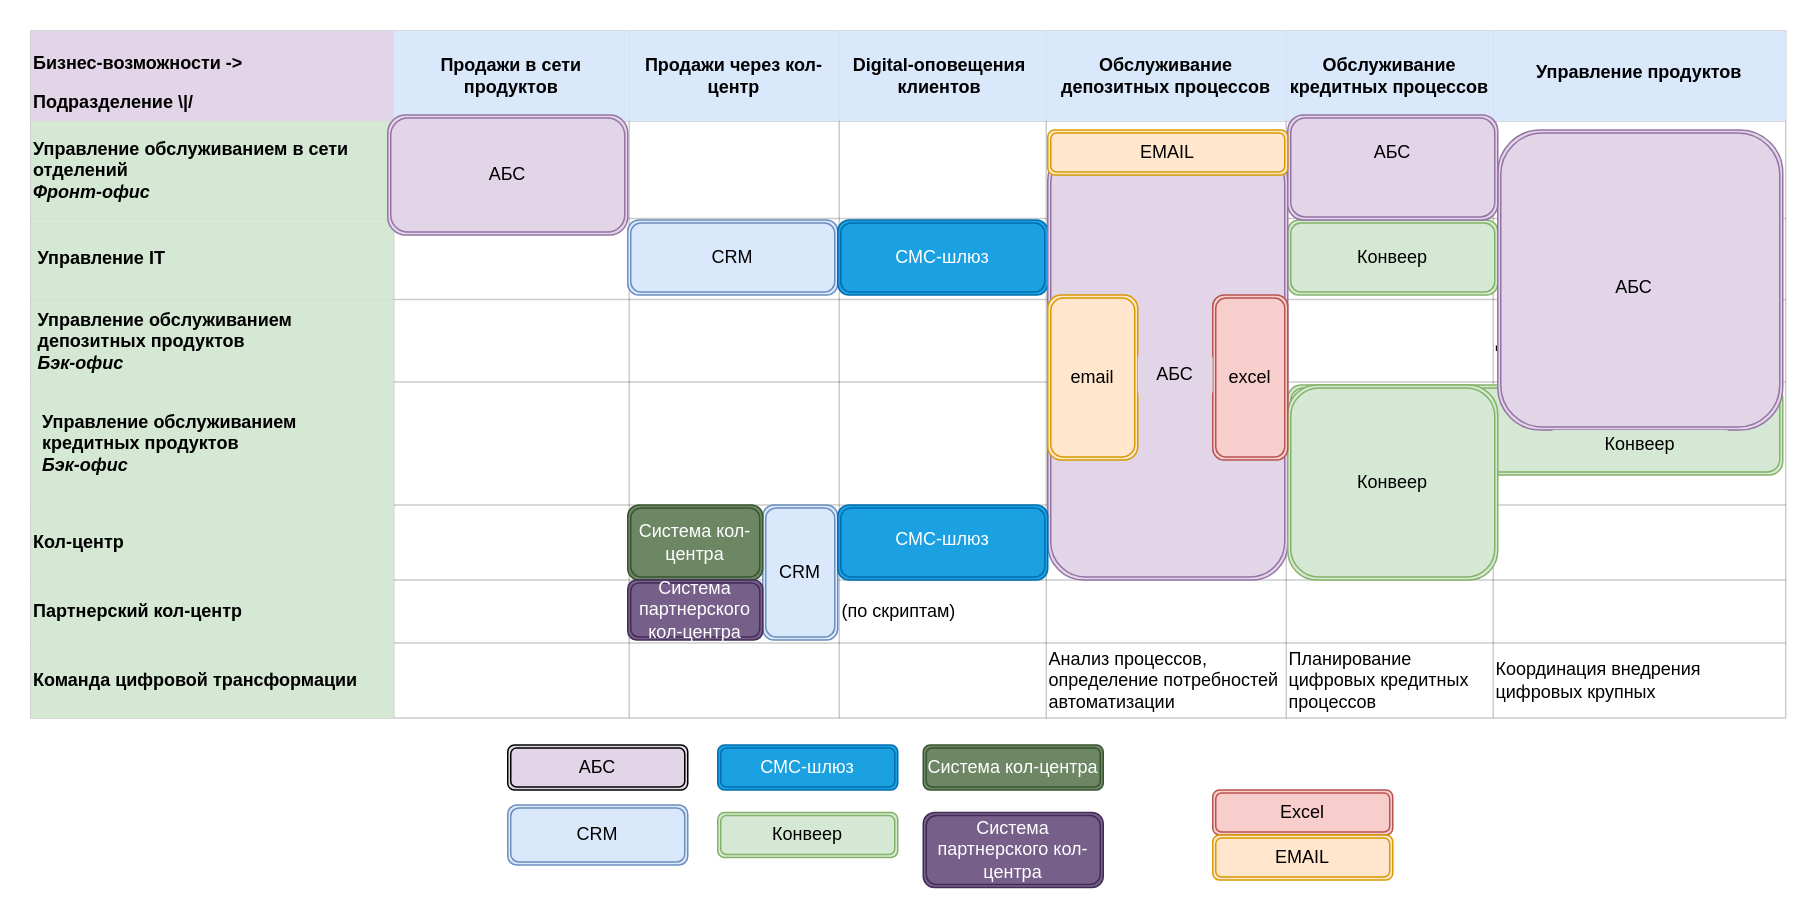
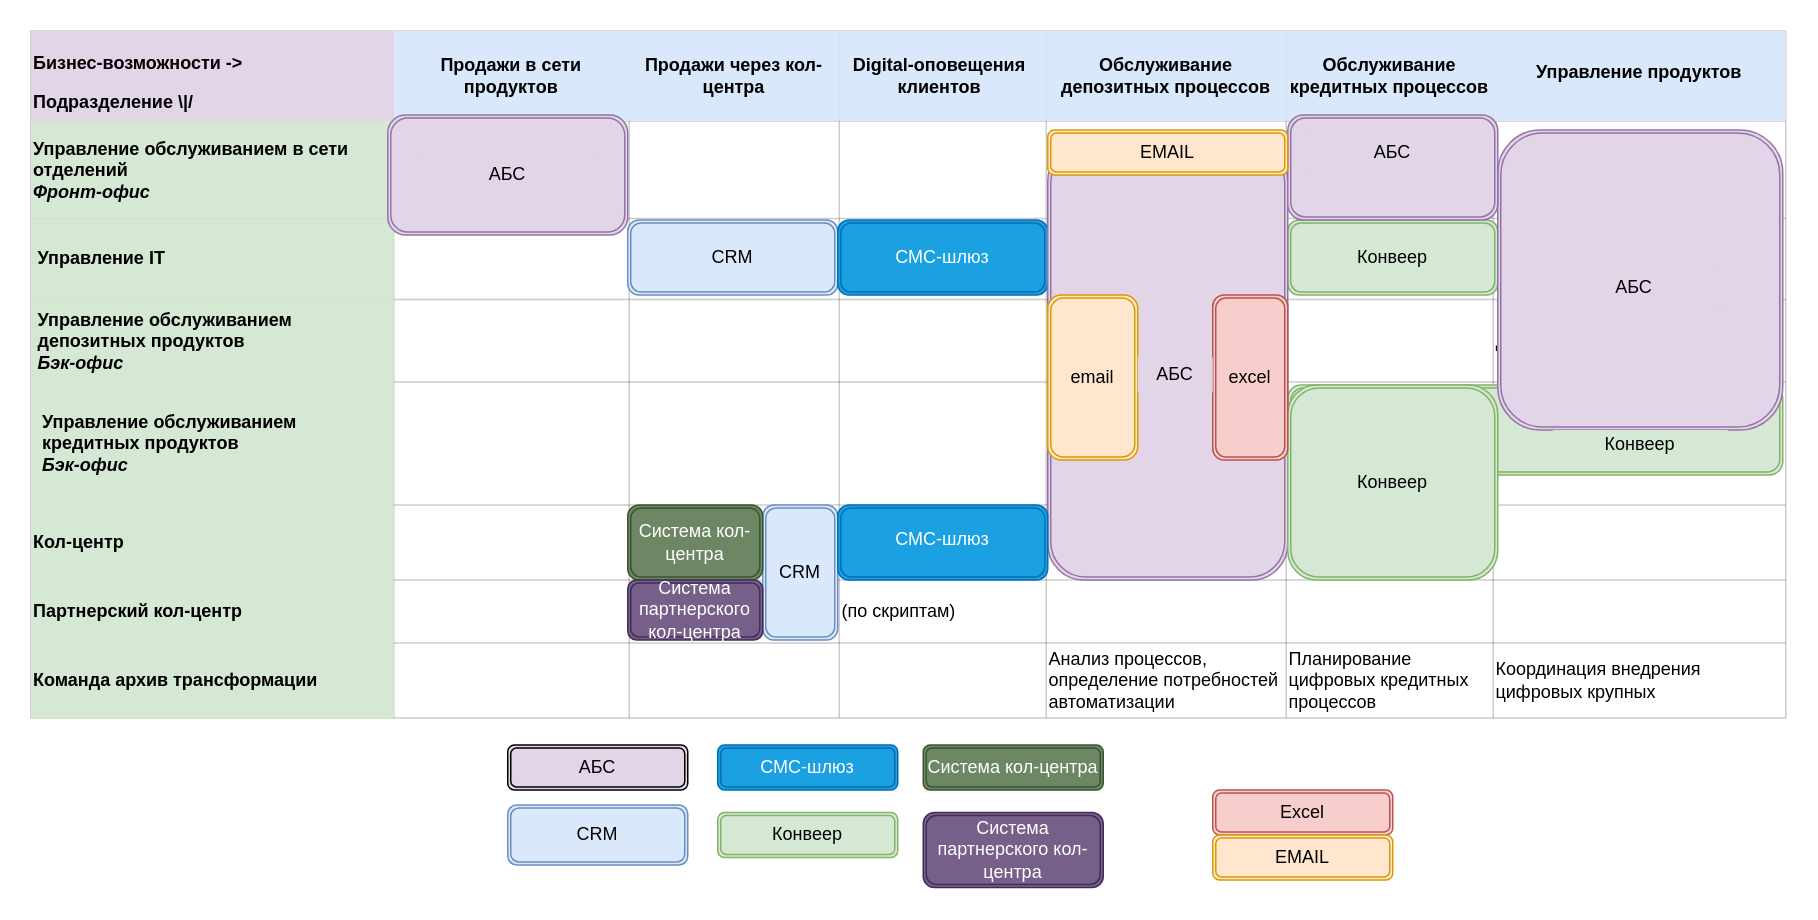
node "Продажи через кол-центр": label "Продажи через кол-центр" -> "Продажи через кол-центра"
node "Команда цифровой трансформации": label "Команда цифровой трансформации" -> "Команда архив трансформации"
